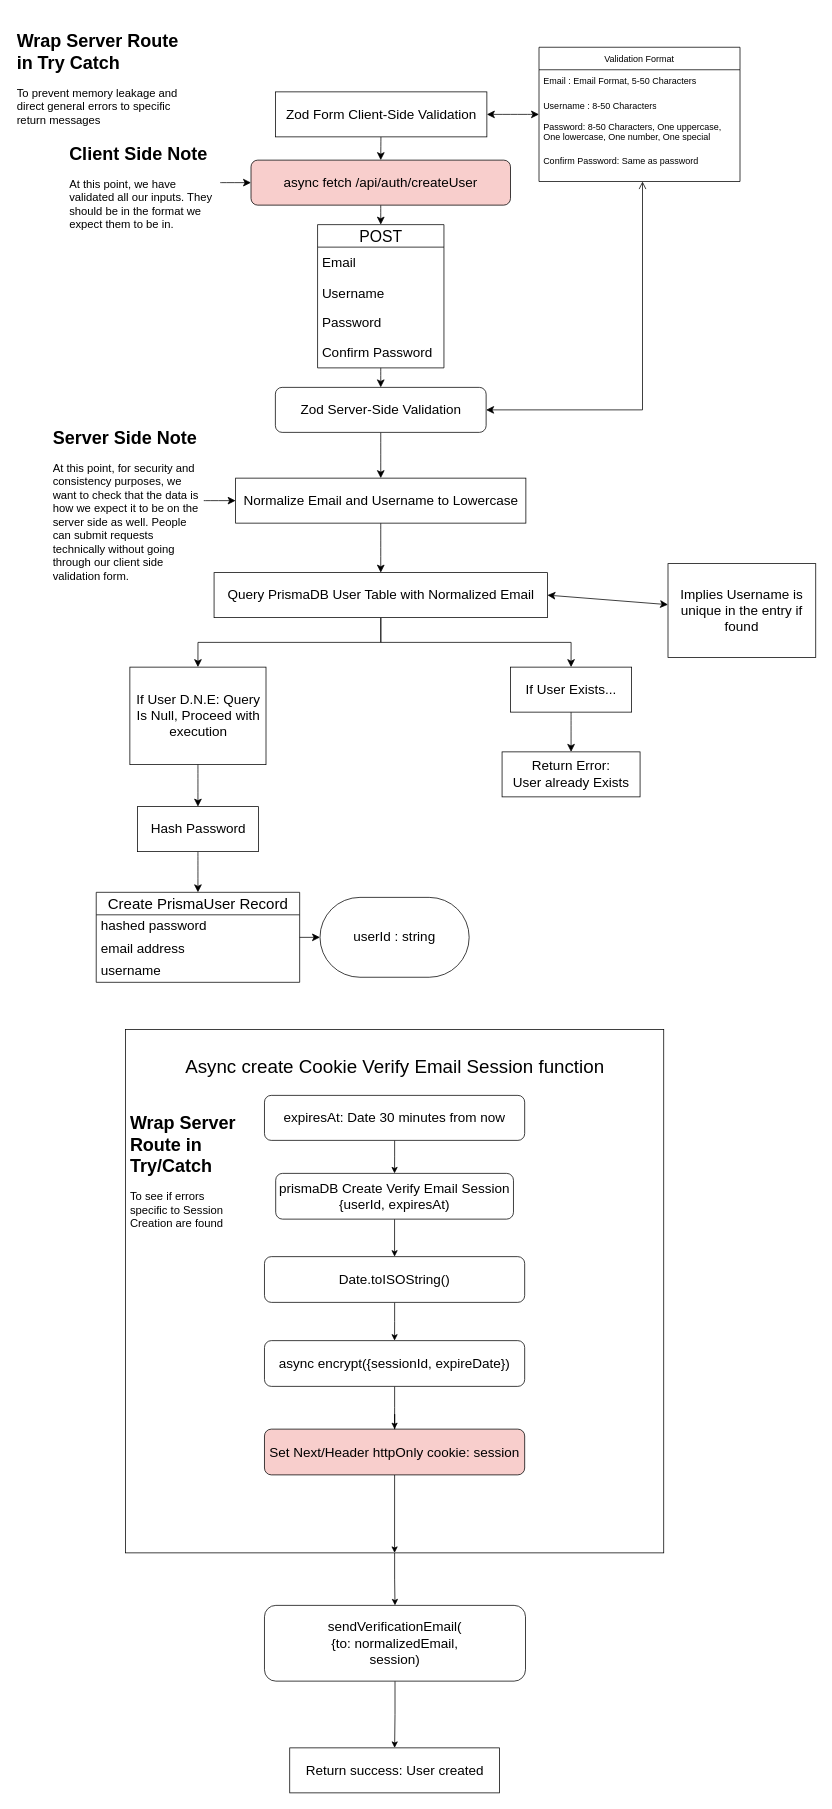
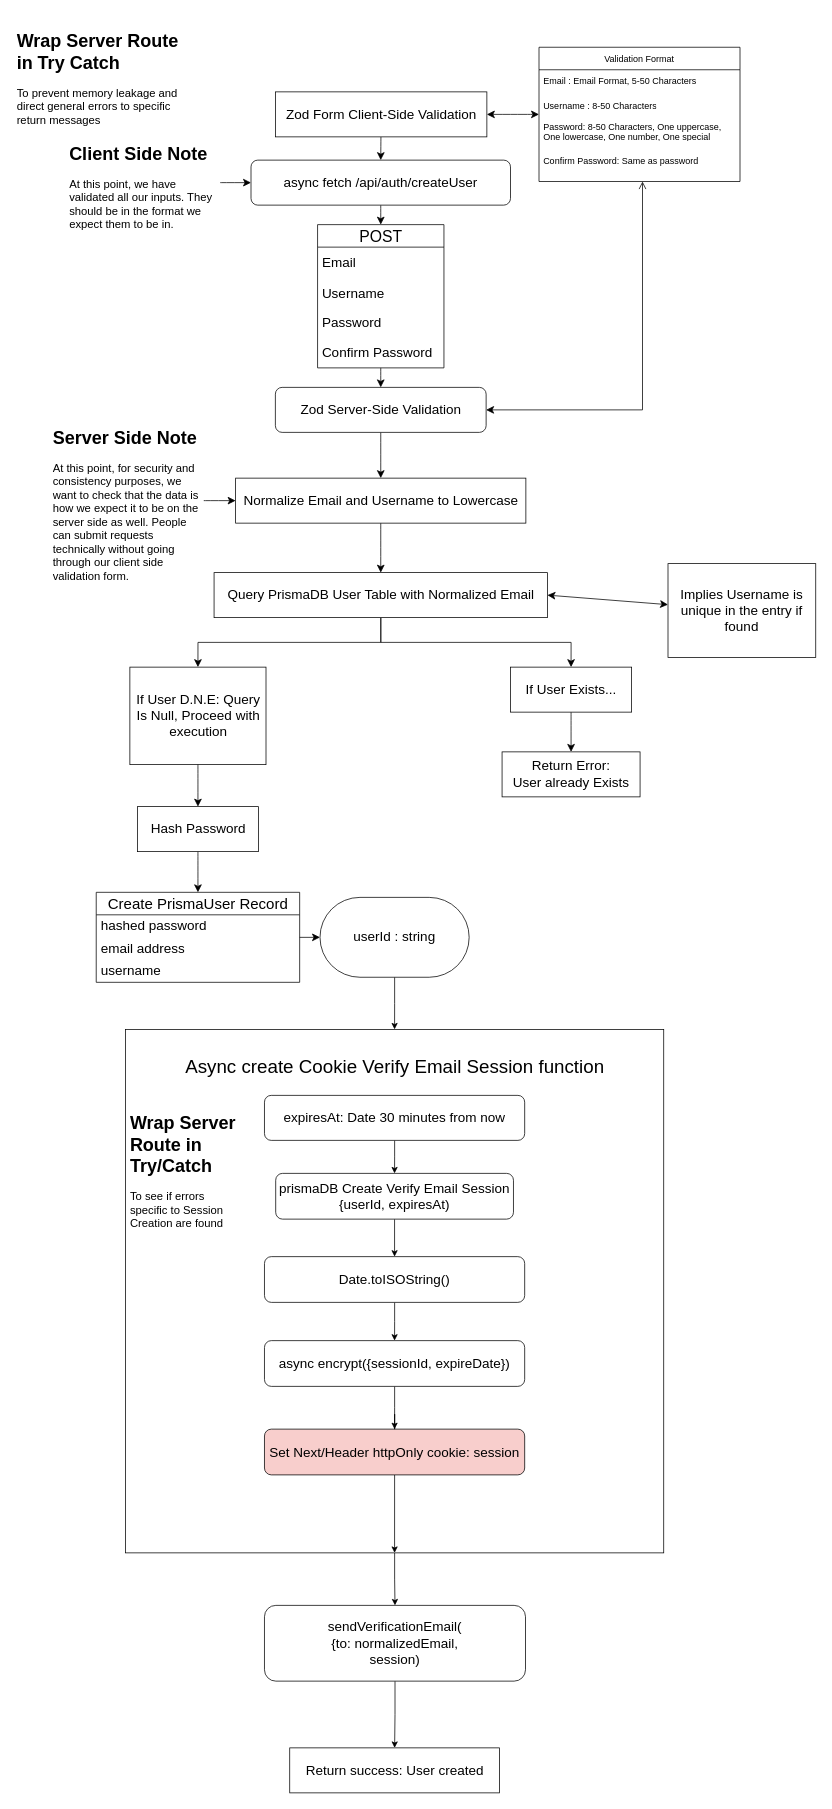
node "async fetch /api/auth/createUser": fillcolor #f8cecc -> #ffffff
edge "userId : string" -> "Async create Cookie Verify Email Session function": added
